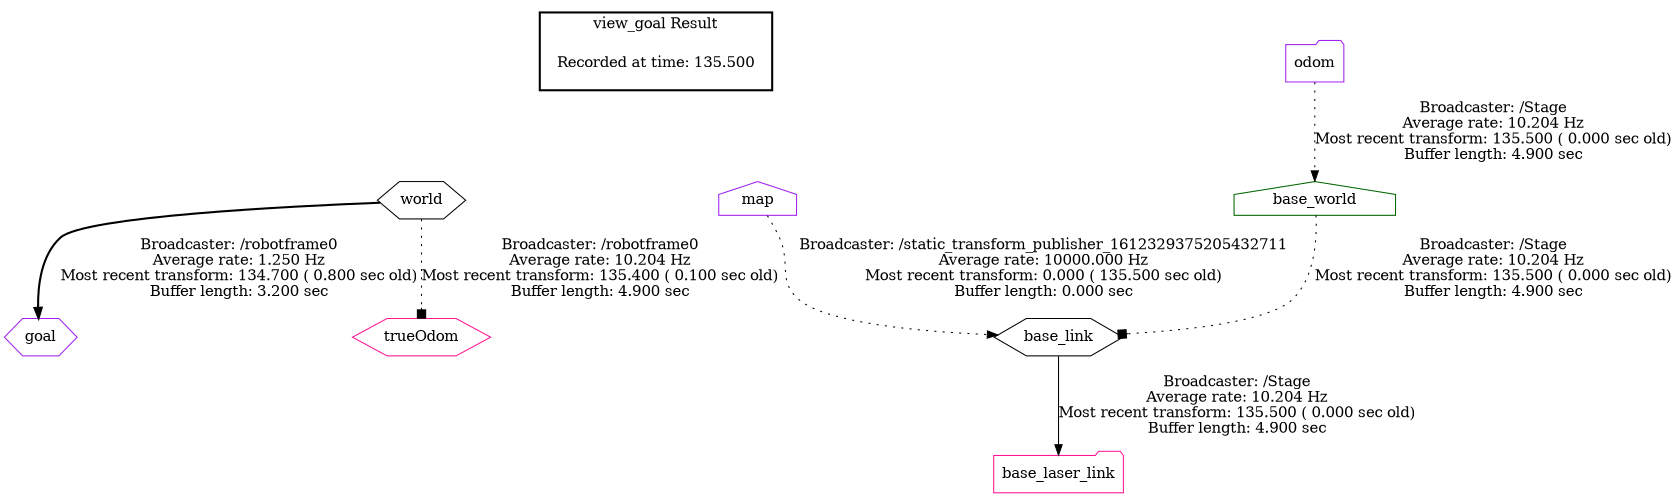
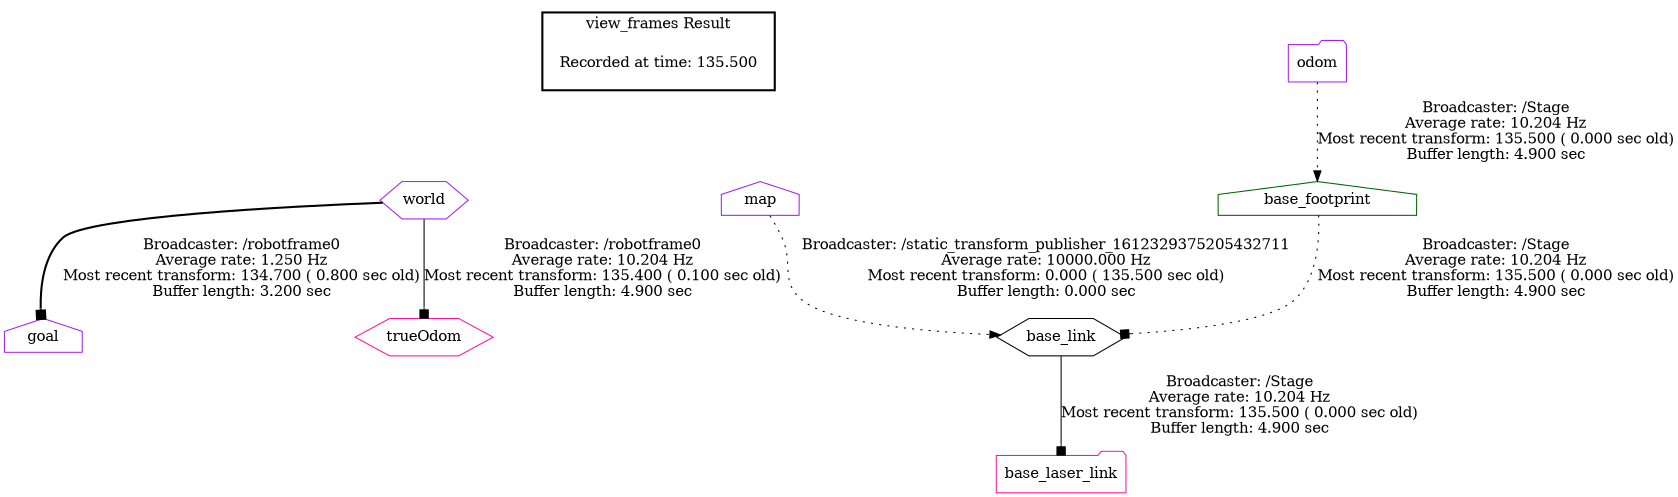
cluster "view_goal Result": label "view_goal Result" -> "view_frames Result"
node "world": color black -> purple
node "base_world": label "base_world" -> "base_footprint"
edge "world" -> "goal": arrowhead normal -> box
edge "world" -> "trueOdom": style dotted -> solid
node "goal": shape hexagon -> house
edge "base_link" -> "base_laser_link": arrowhead normal -> box
